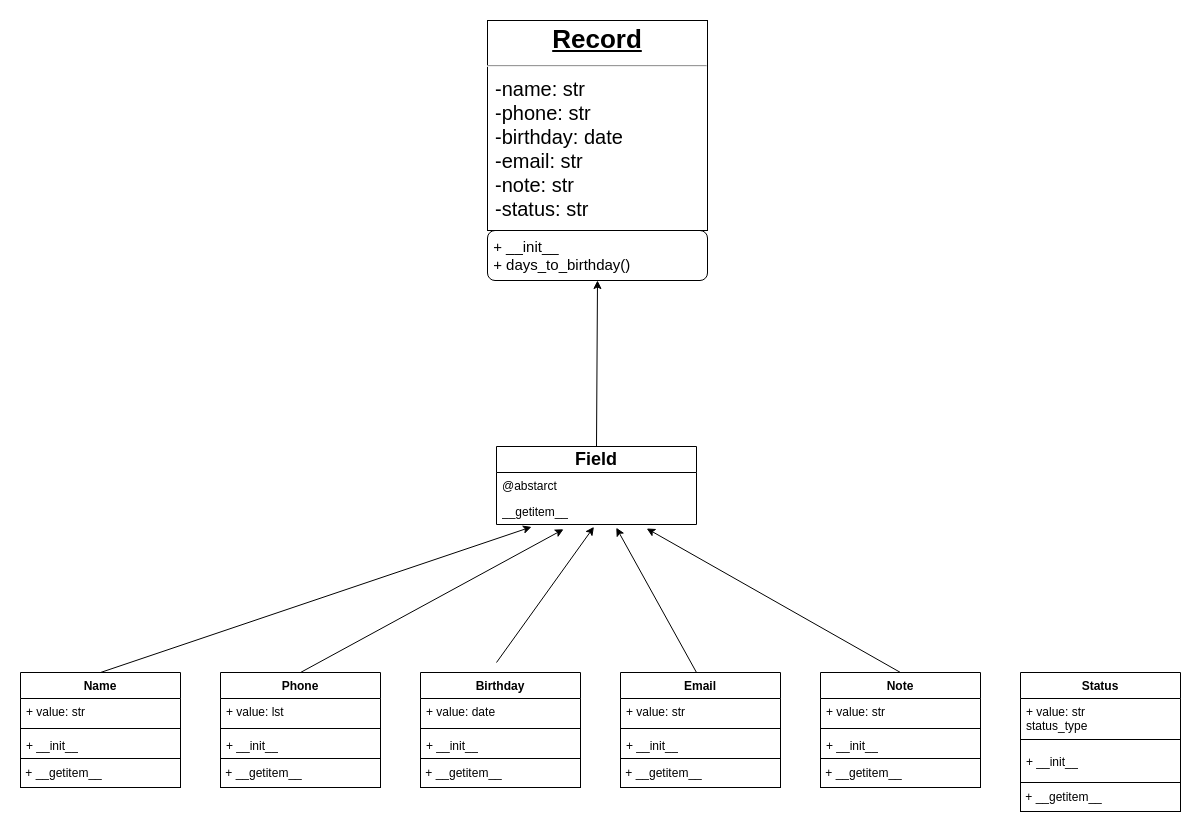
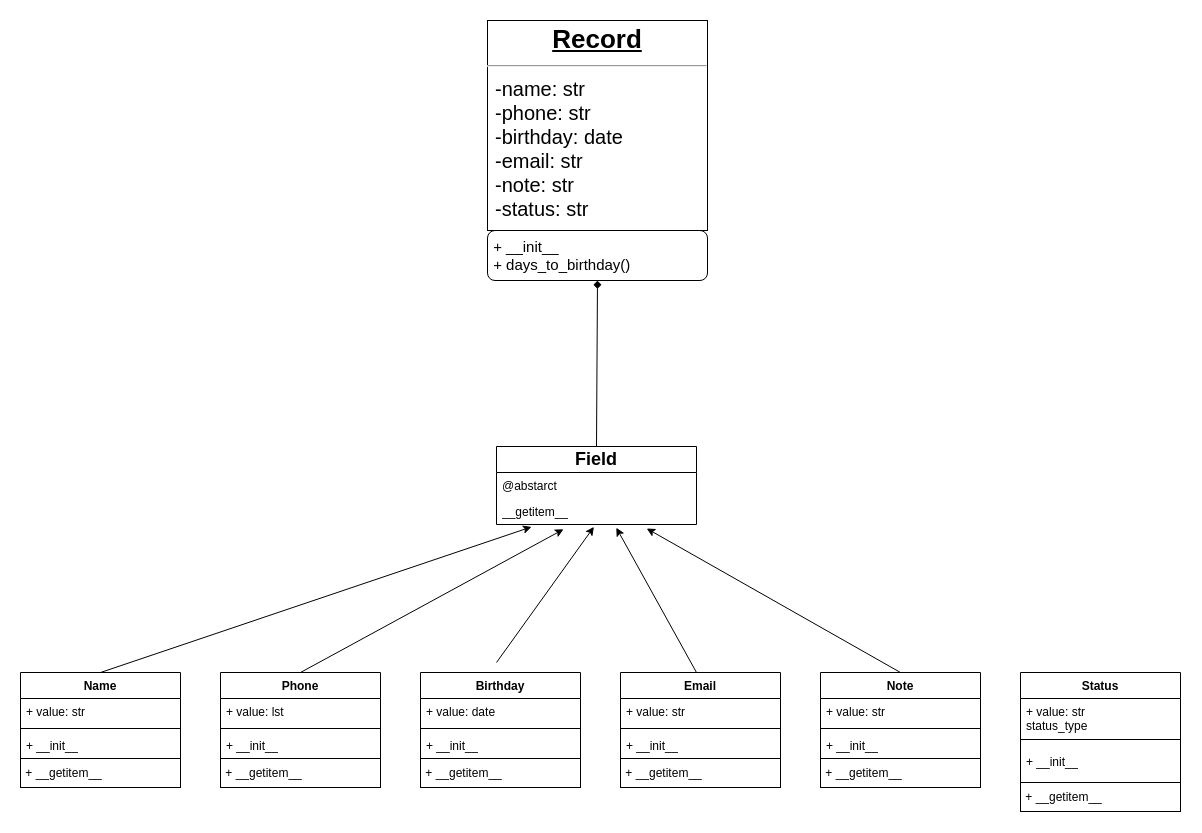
edge "Field" -> "+ __init__ + days_to_birthday()": arrowhead classic -> diamond
